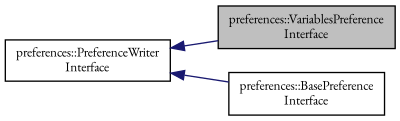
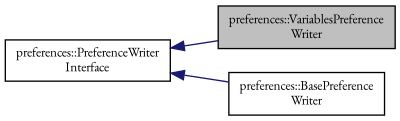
node "preferences::VariablesPreference Interface": label "preferences::VariablesPreference Interface" -> "preferences::VariablesPreference Writer"
node "preferences::BasePreference Interface": label "preferences::BasePreference Interface" -> "preferences::BasePreference Writer"
